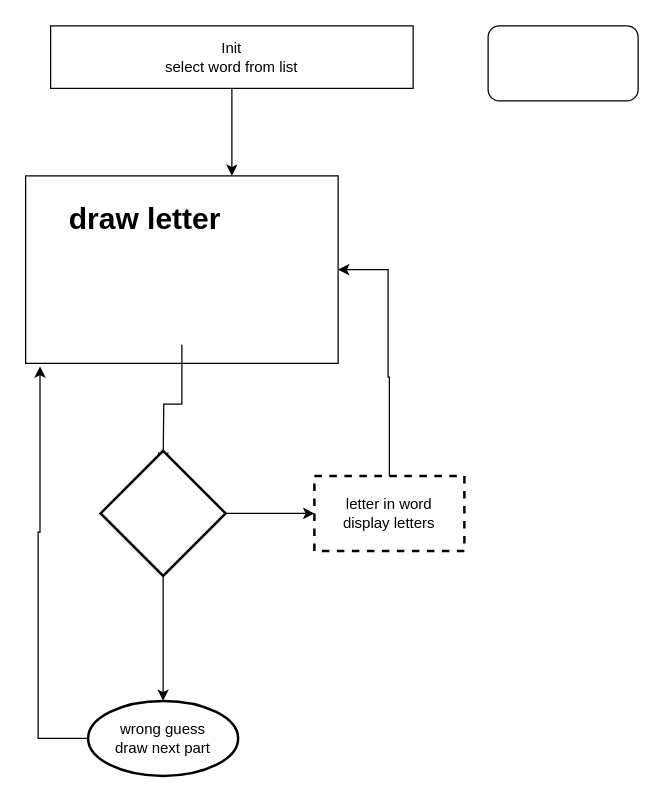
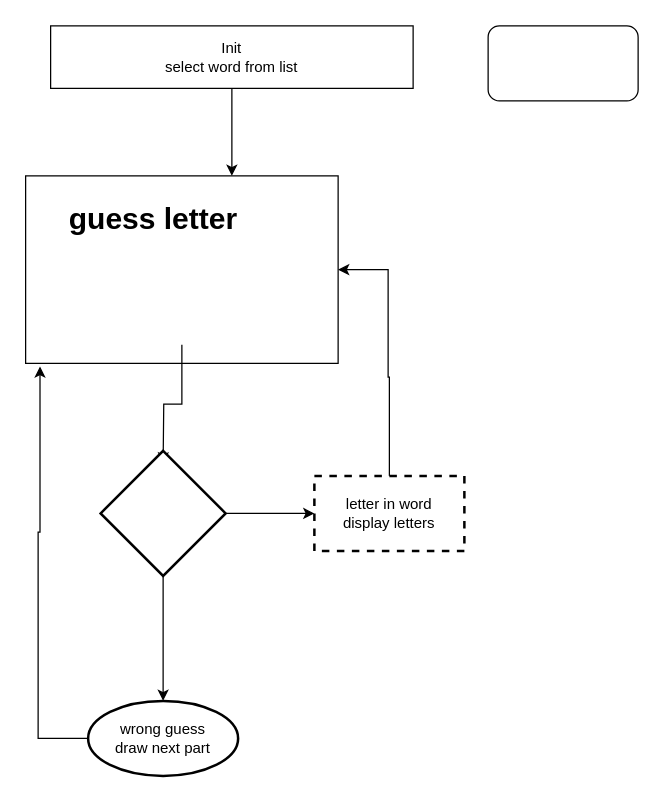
node "draw letter": label "draw letter" -> "guess letter"
